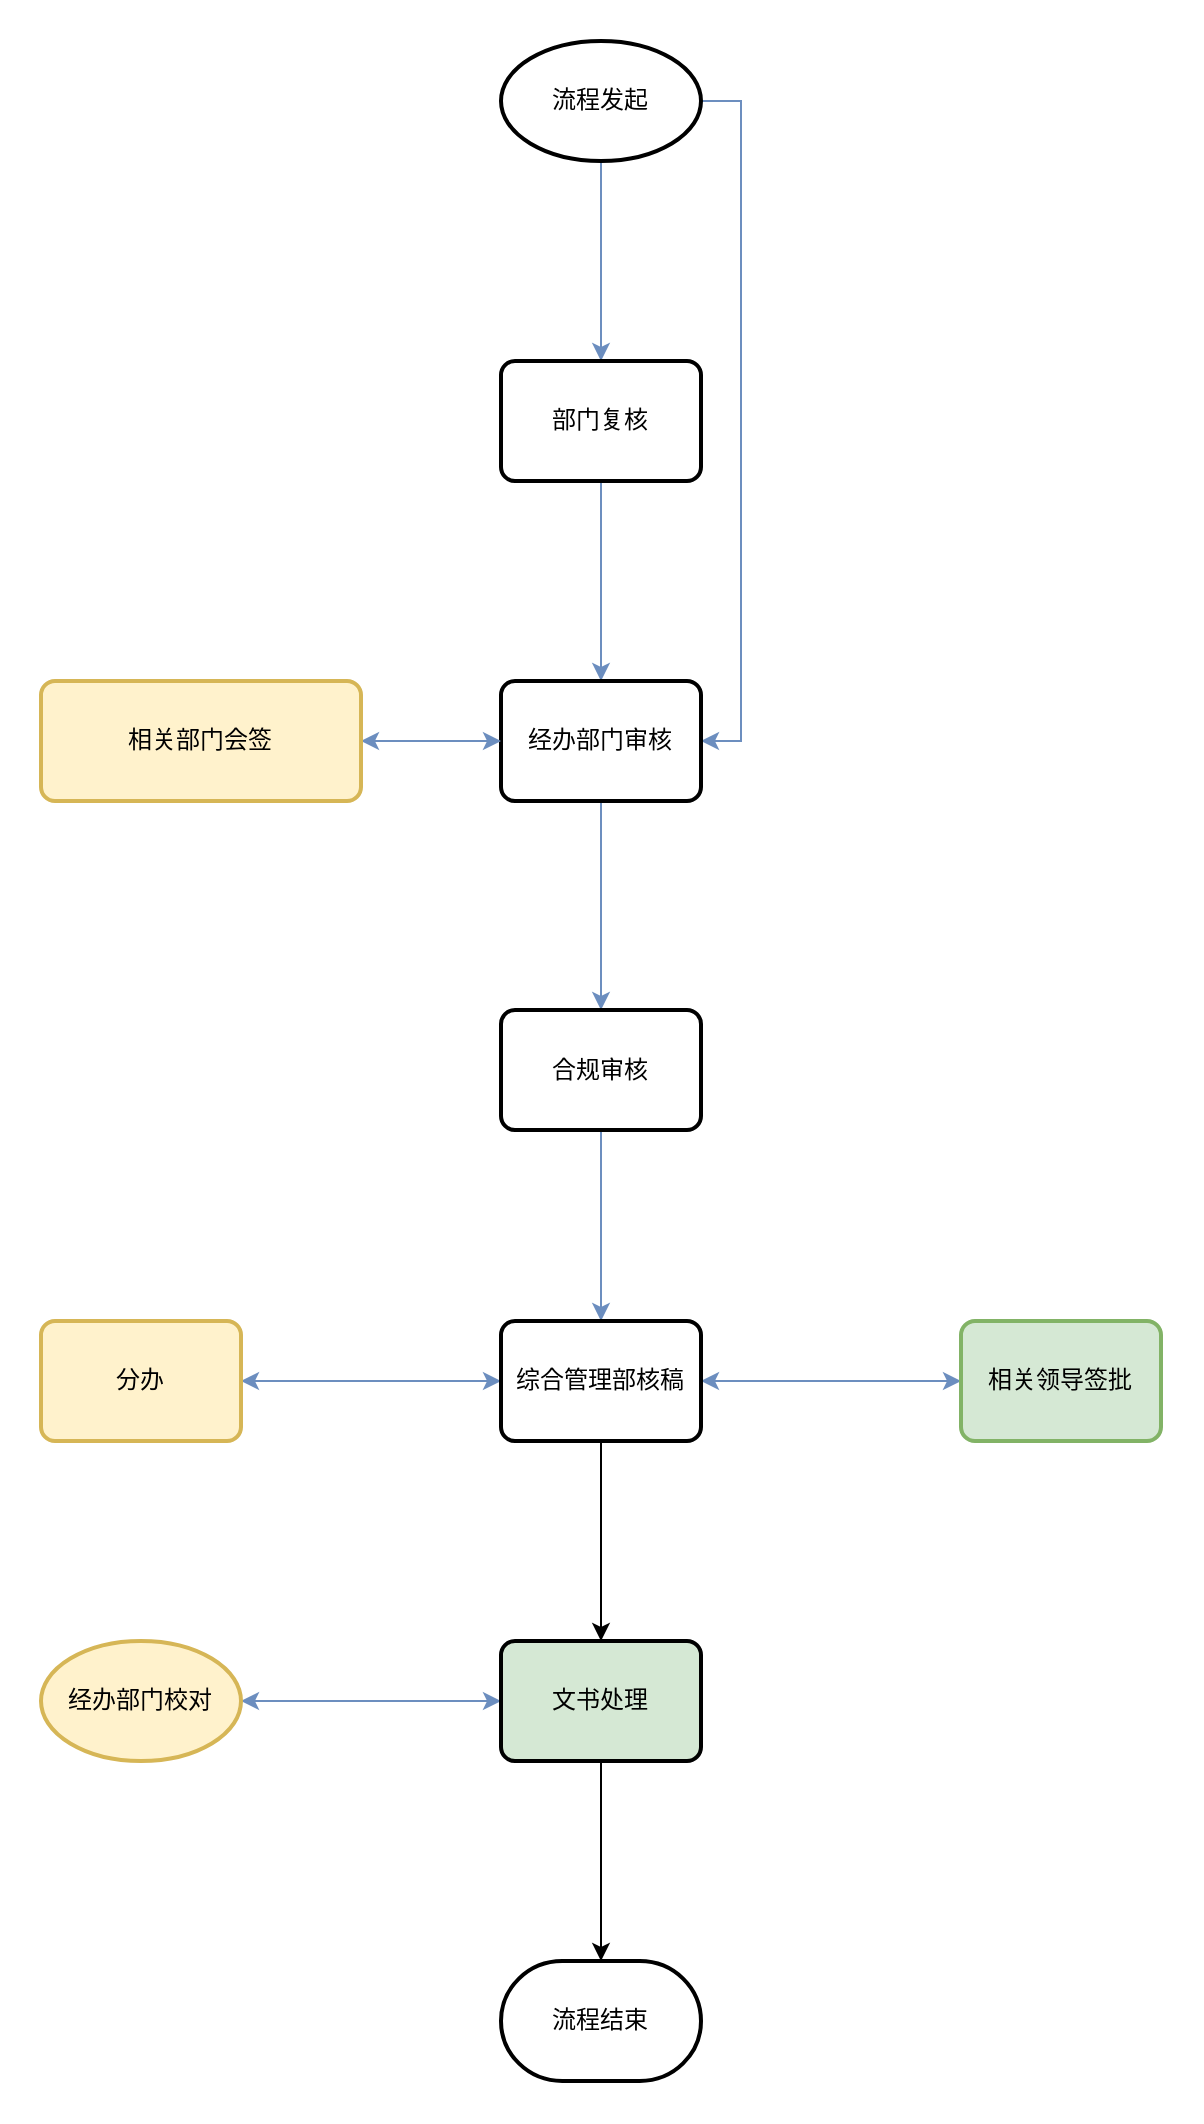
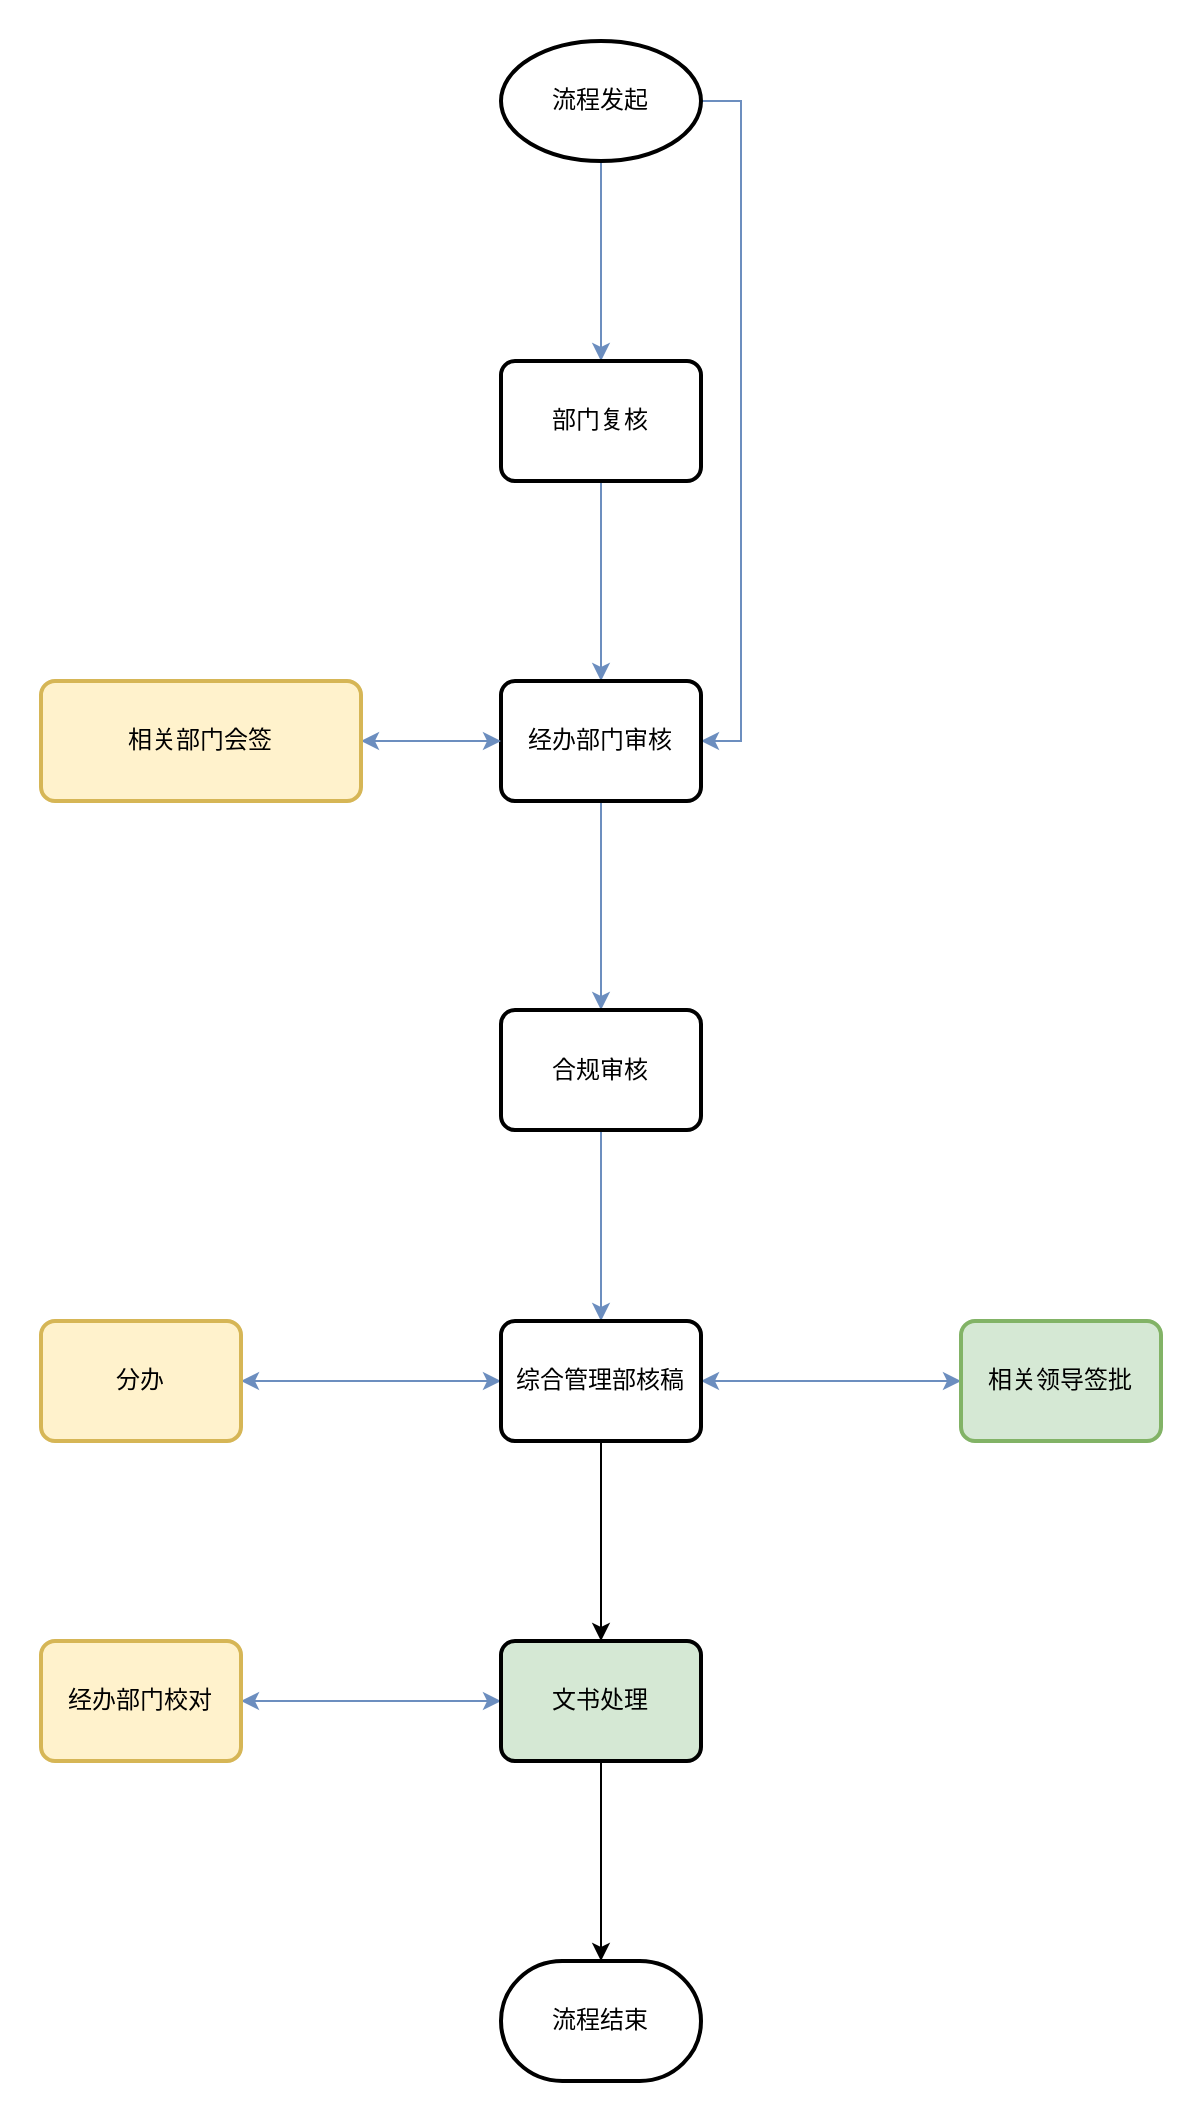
node "经办部门校对": shape ellipse -> rounded rectangle
